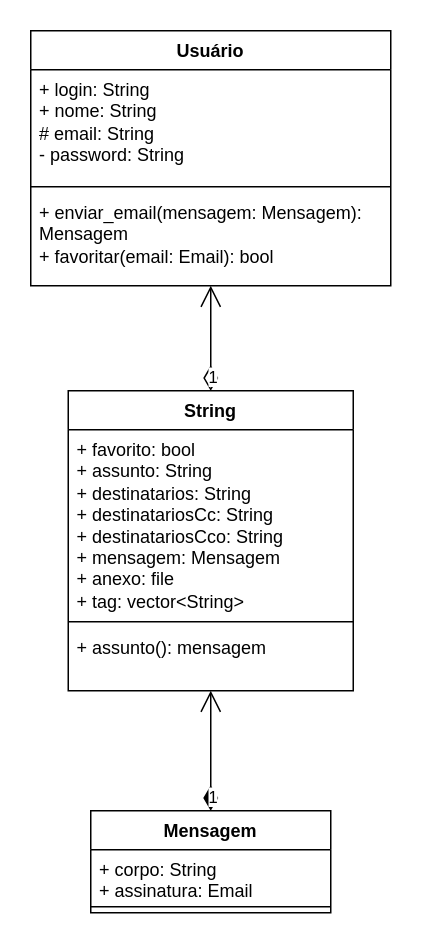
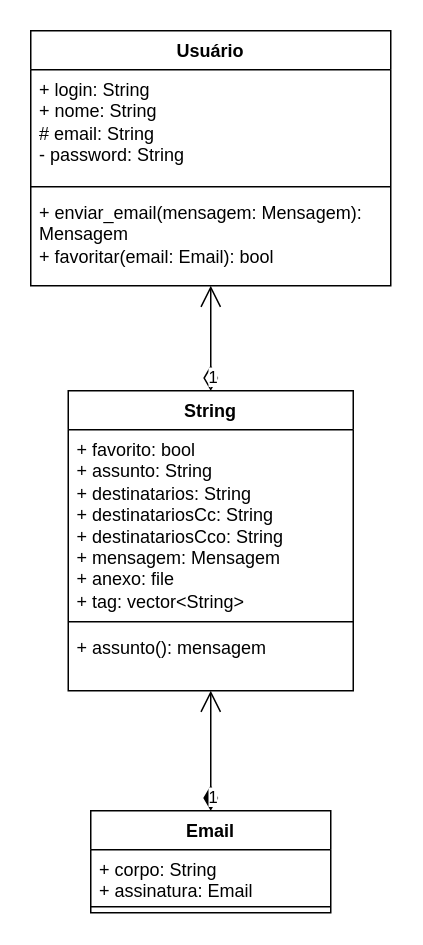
node "Mensagem": label "Mensagem" -> "Email"
